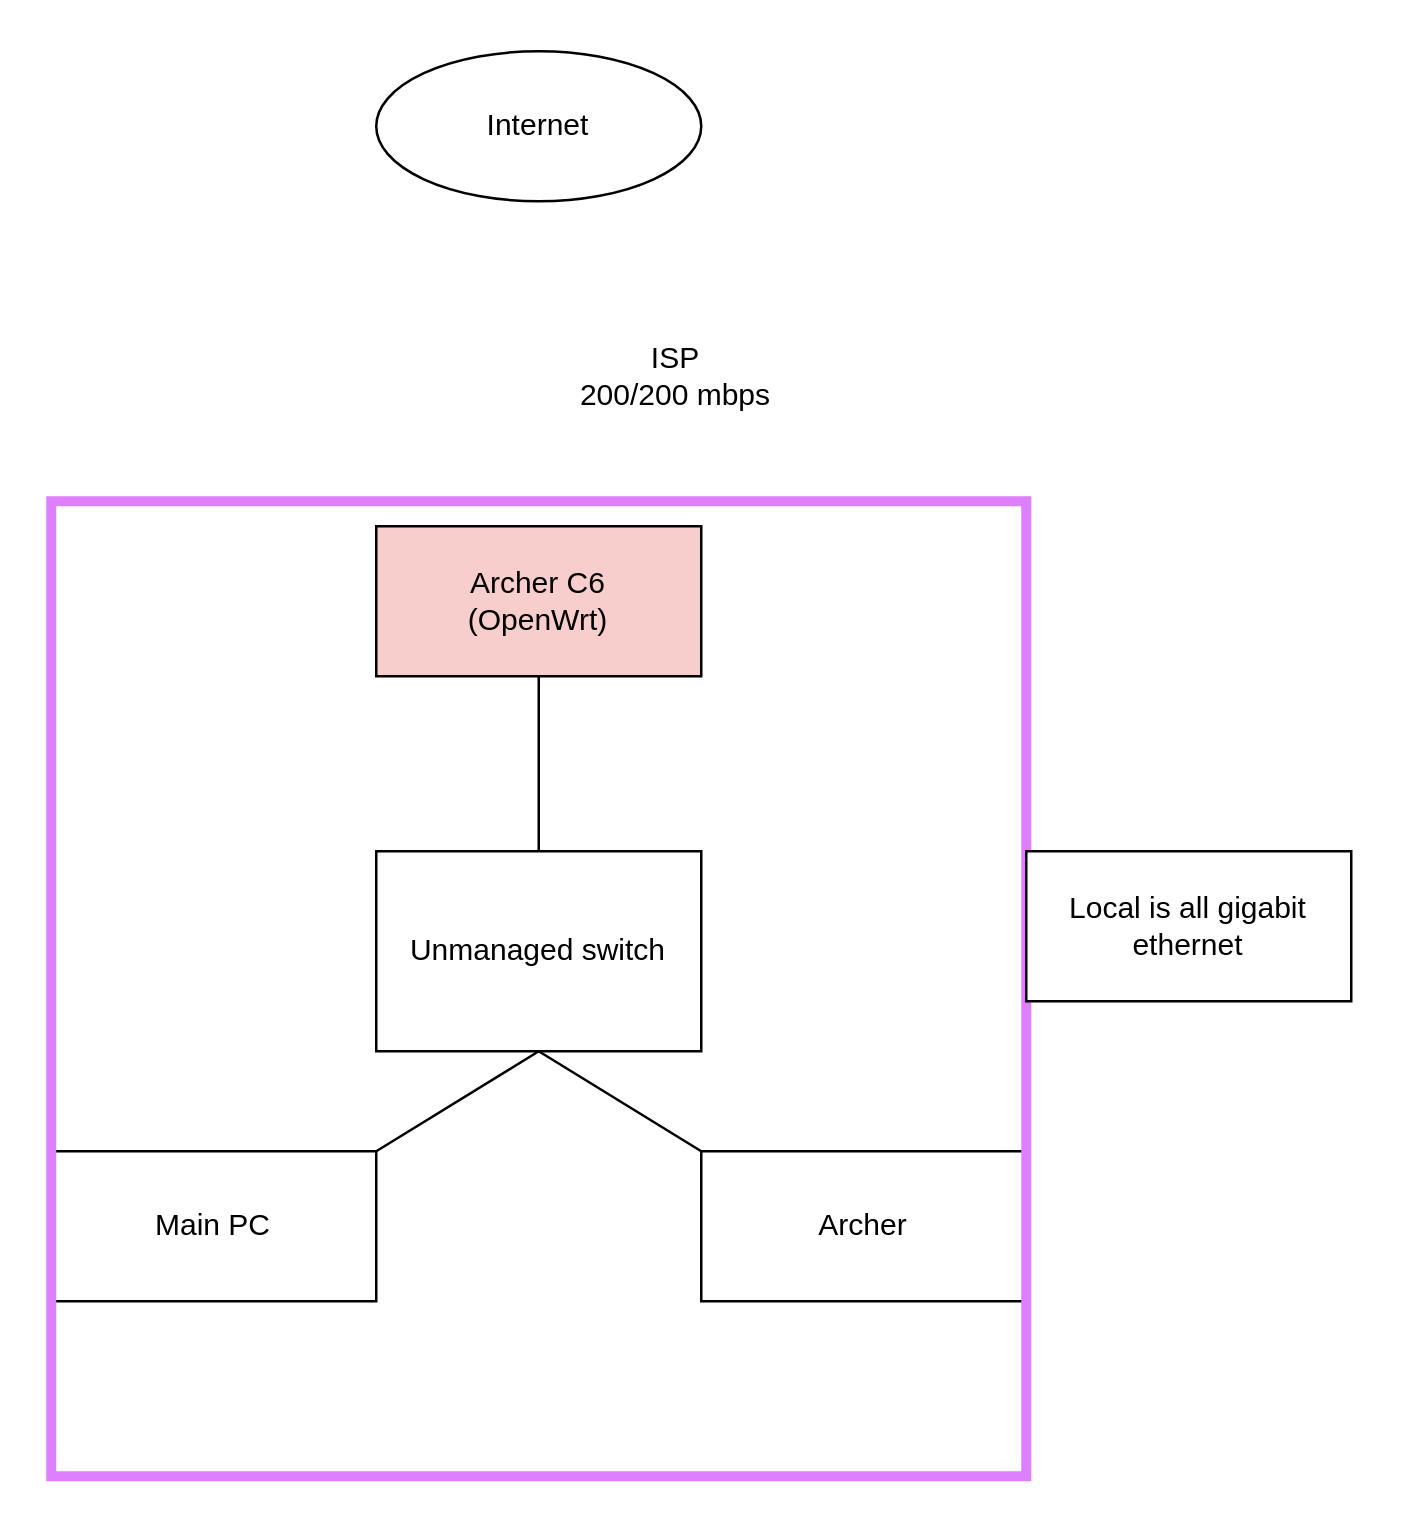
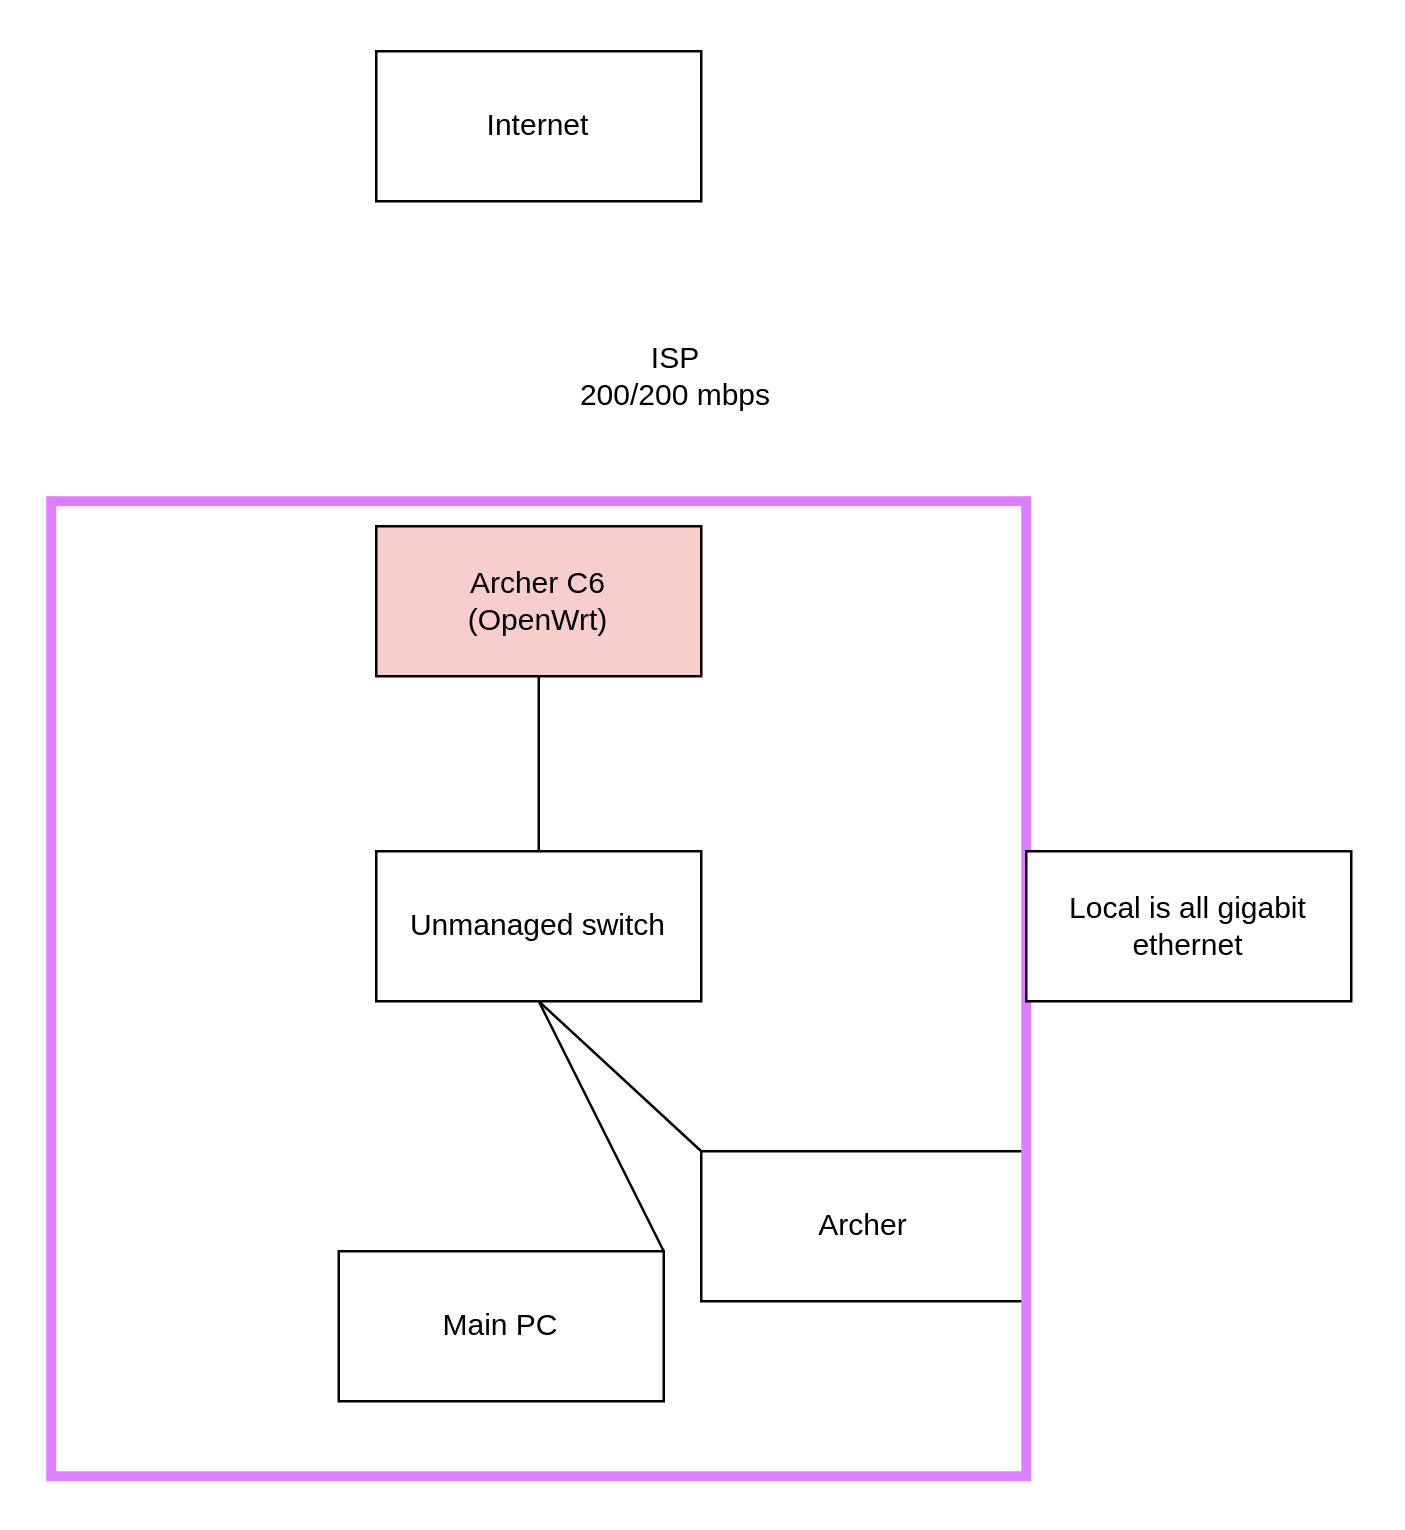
node "Internet": shape ellipse -> rectangle
node "Unmanaged switch": size 325x200 -> 325x150
node "Main PC": moved (214, 1226) -> (501, 1326)
